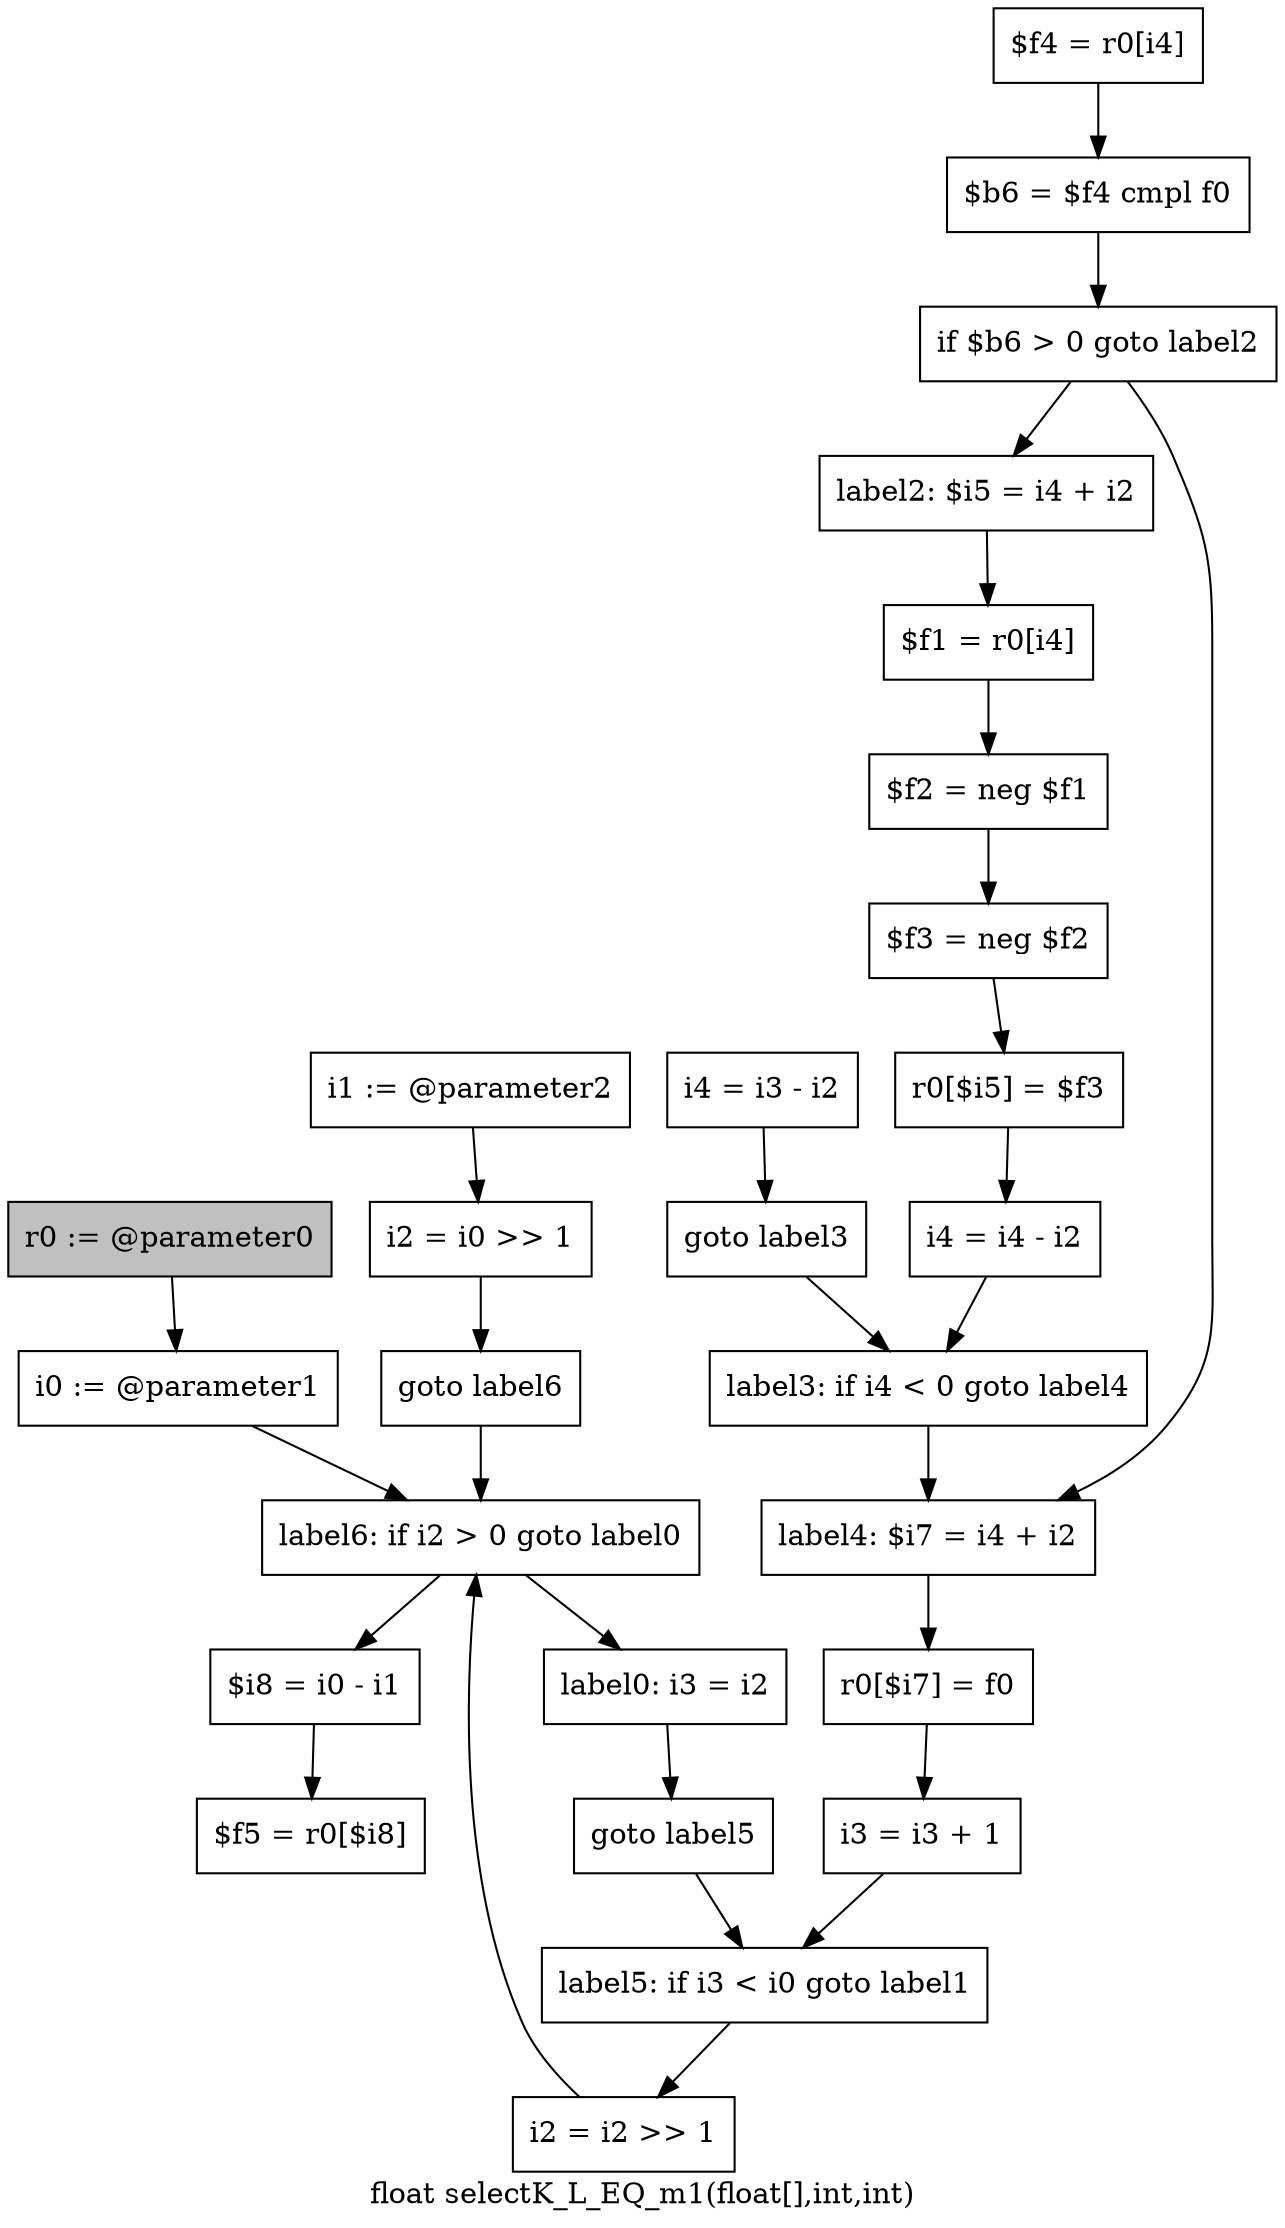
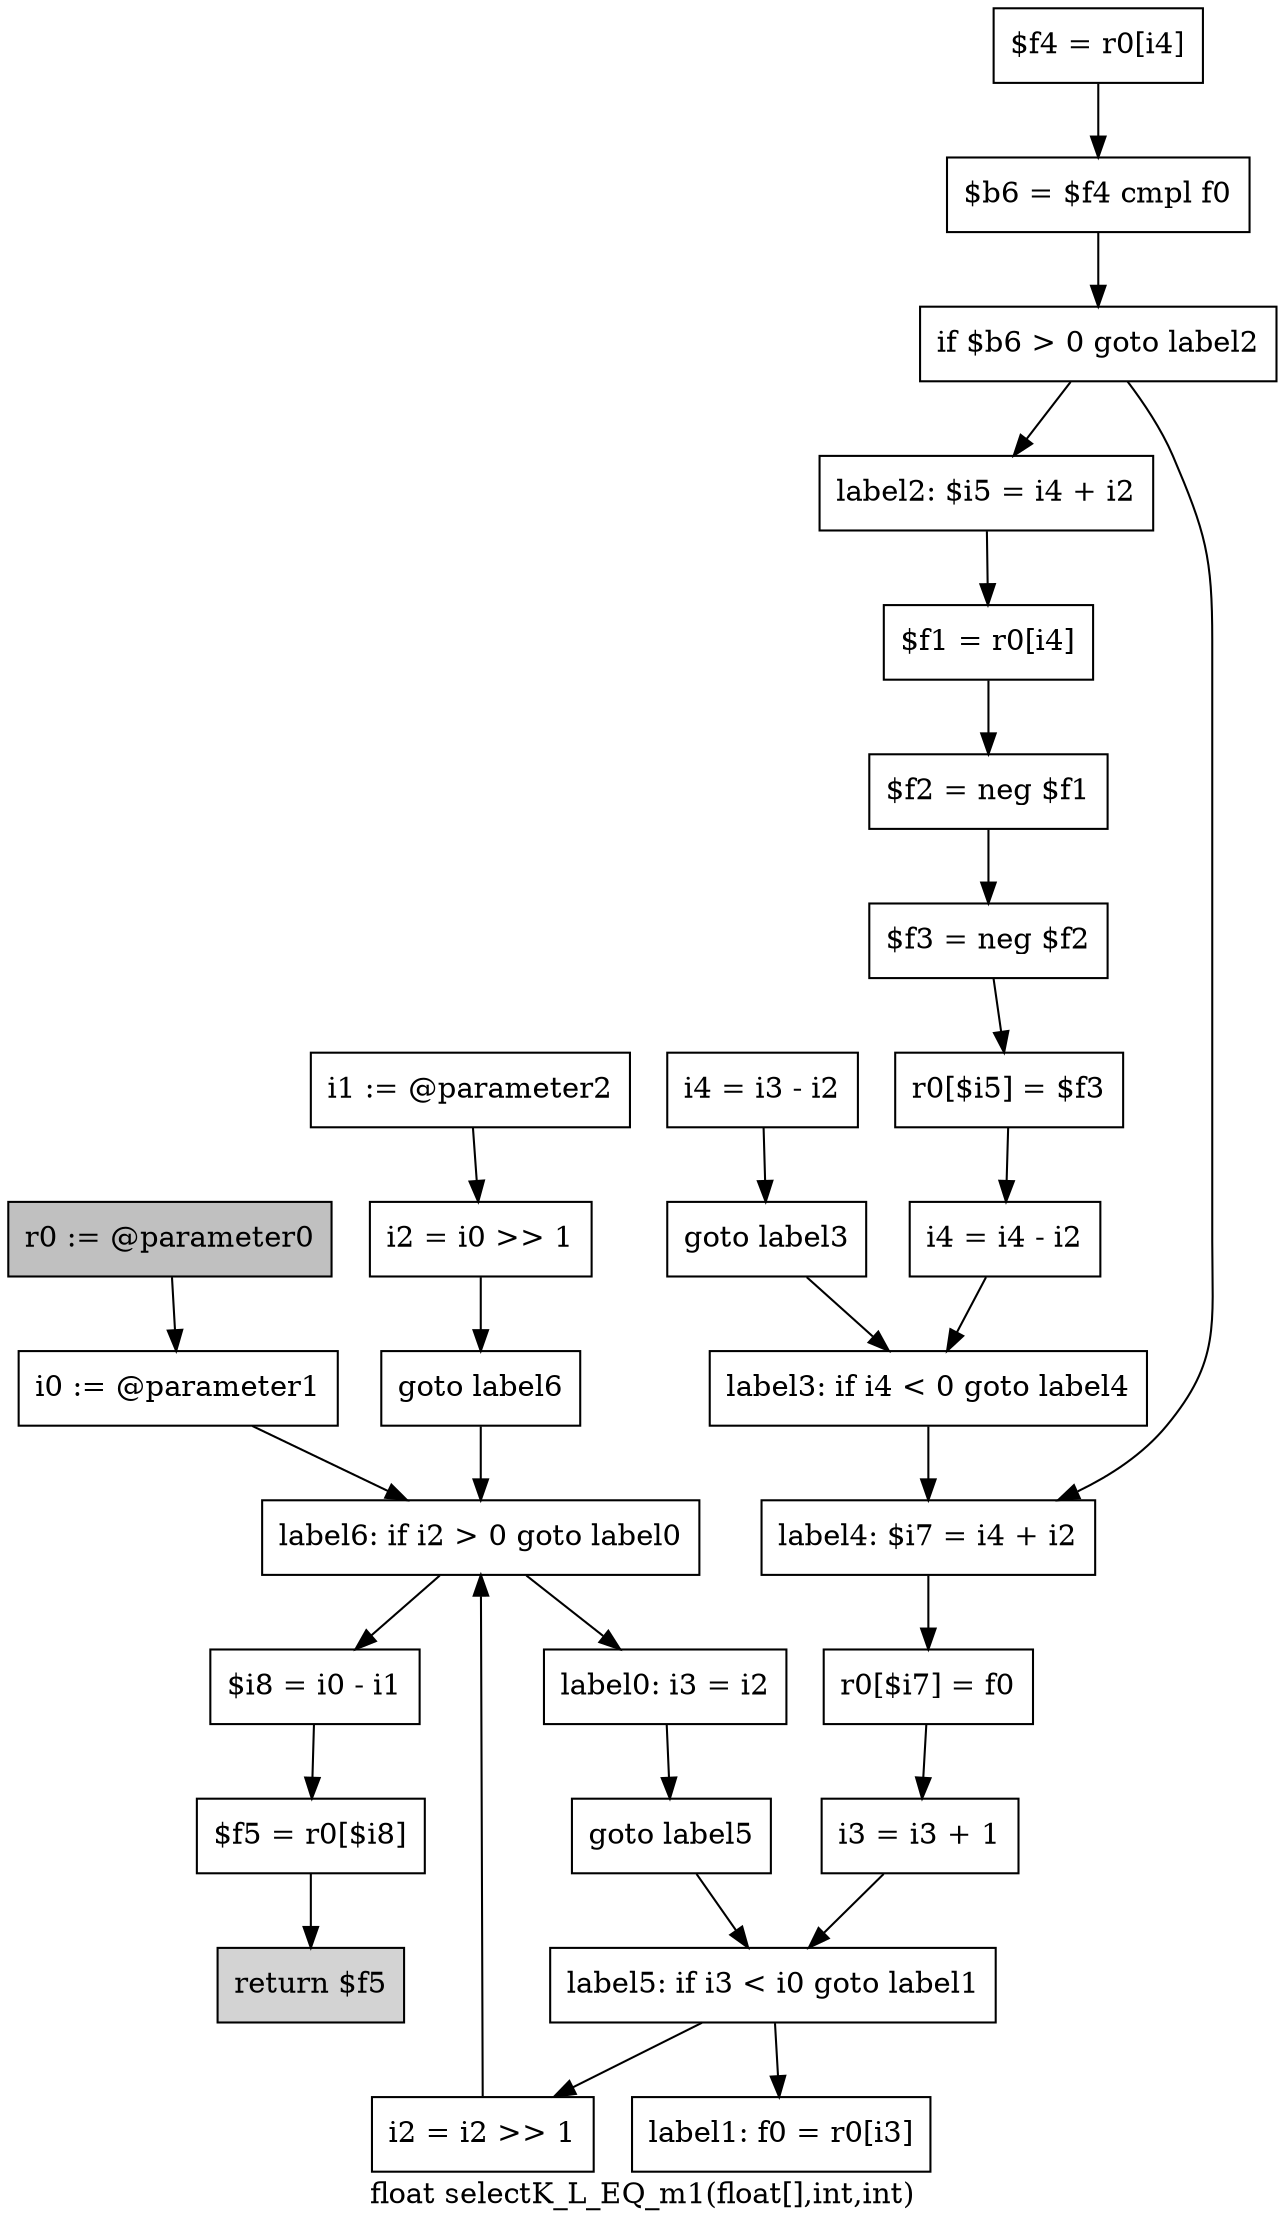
node "return $f5": added
node "label1: f0 = r0[i3]": added
